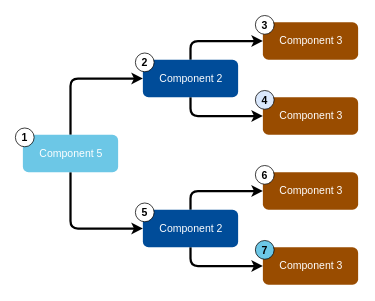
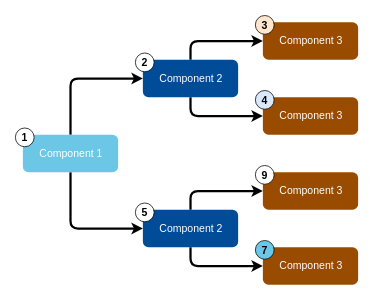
node "3": fillcolor #ffffff -> #ffe6cc
node "Component 5": label "Component 5" -> "Component 1"
node "6": label "6" -> "9"
